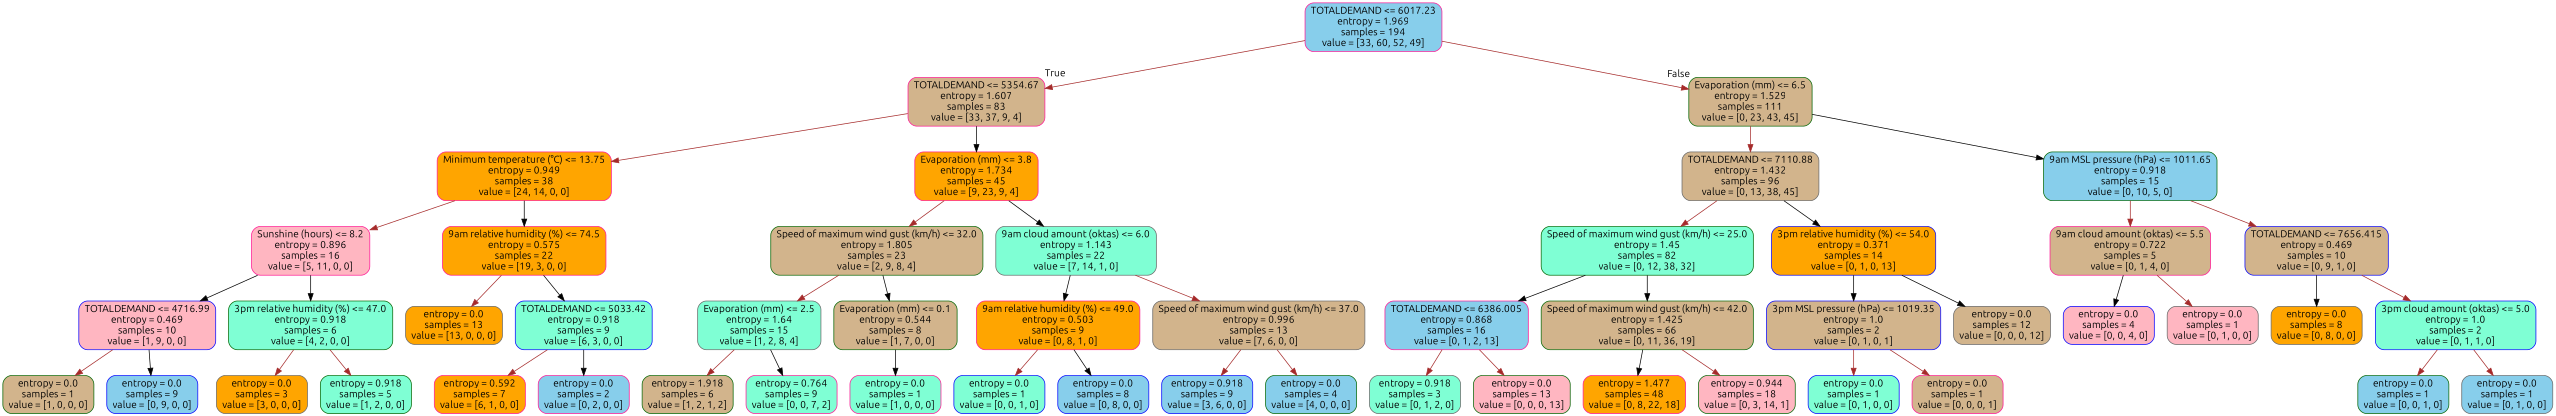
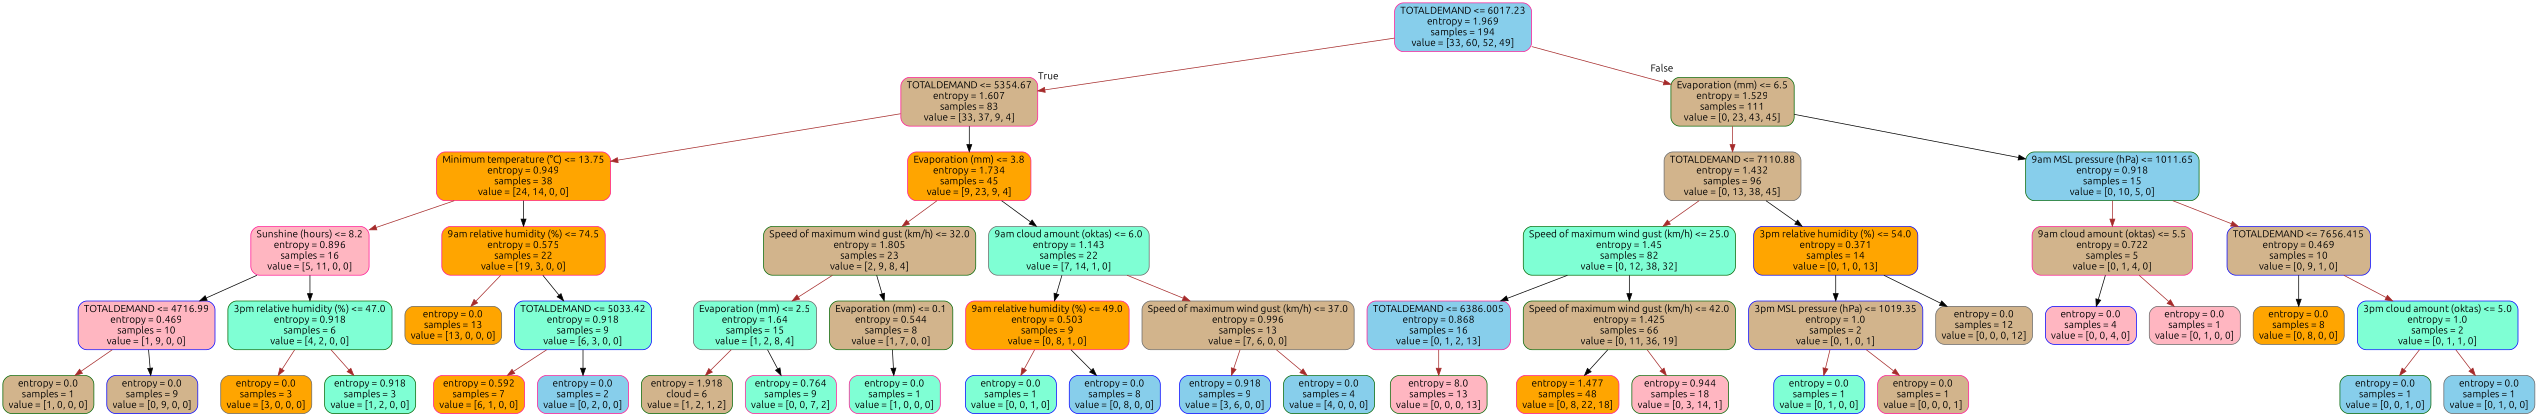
node "entropy = 0.0 samples = 9 value = [0, 9, 0, 0]": fillcolor skyblue -> tan
node "entropy = 0.918 samples = 5 value = [1, 2, 0, 0]": label "entropy = 0.918 samples = 5 value = [1, 2, 0, 0]" -> "entropy = 0.918 samples = 3 value = [1, 2, 0, 0]"
node "entropy = 1.918 samples = 6 value = [1, 2, 1, 2]": label "entropy = 1.918 samples = 6 value = [1, 2, 1, 2]" -> "entropy = 1.918 cloud = 6 value = [1, 2, 1, 2]"
node "entropy = 0.918 samples = 3 value = [0, 1, 2, 0]": removed
node "entropy = 0.0 samples = 13 value = [0, 0, 0, 13]": label "entropy = 0.0 samples = 13 value = [0, 0, 0, 13]" -> "entropy = 8.0 samples = 13 value = [0, 0, 0, 13]"
